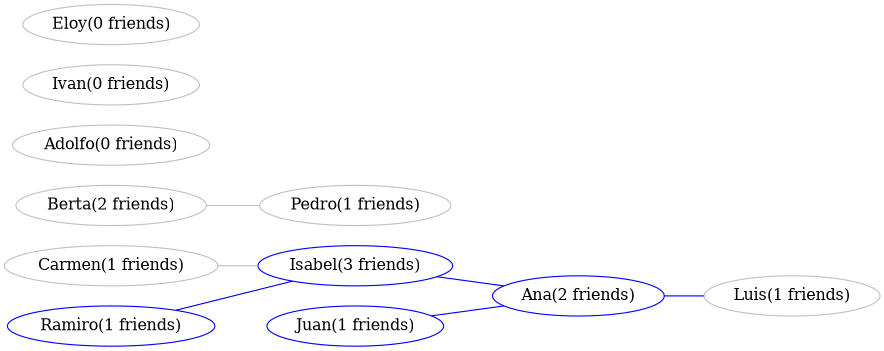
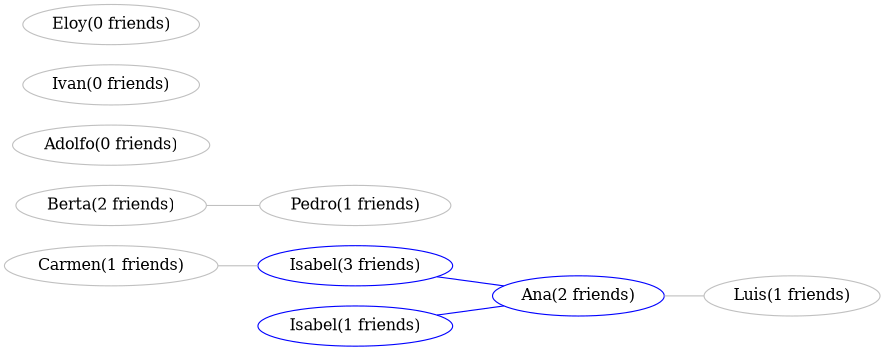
edge "Ana(2 friends)" -- "Luis(1 friends)": color blue -> gray
node "Ramiro(1 friends)": removed
node "Juan(1 friends)": label "Juan(1 friends)" -> "Isabel(1 friends)"
